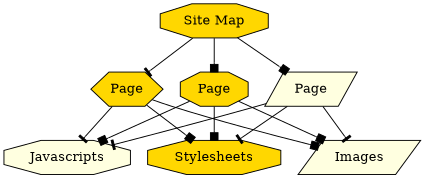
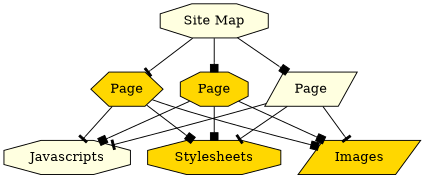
node "Site Map": fillcolor gold -> lightyellow
node "Images": fillcolor lightyellow -> gold
